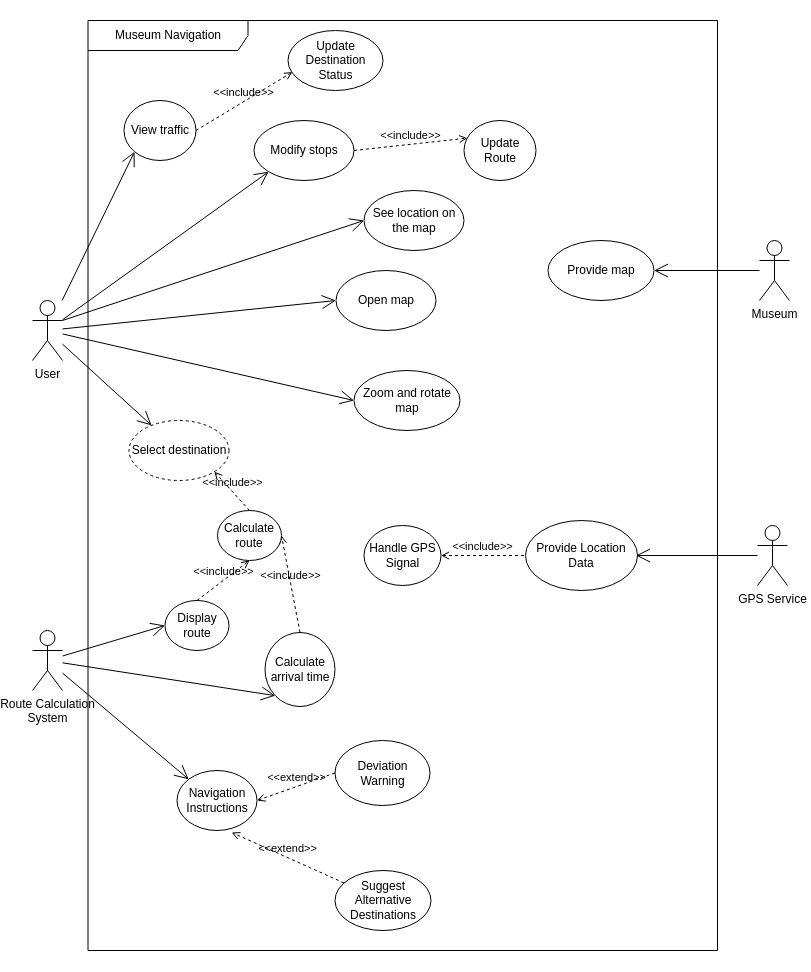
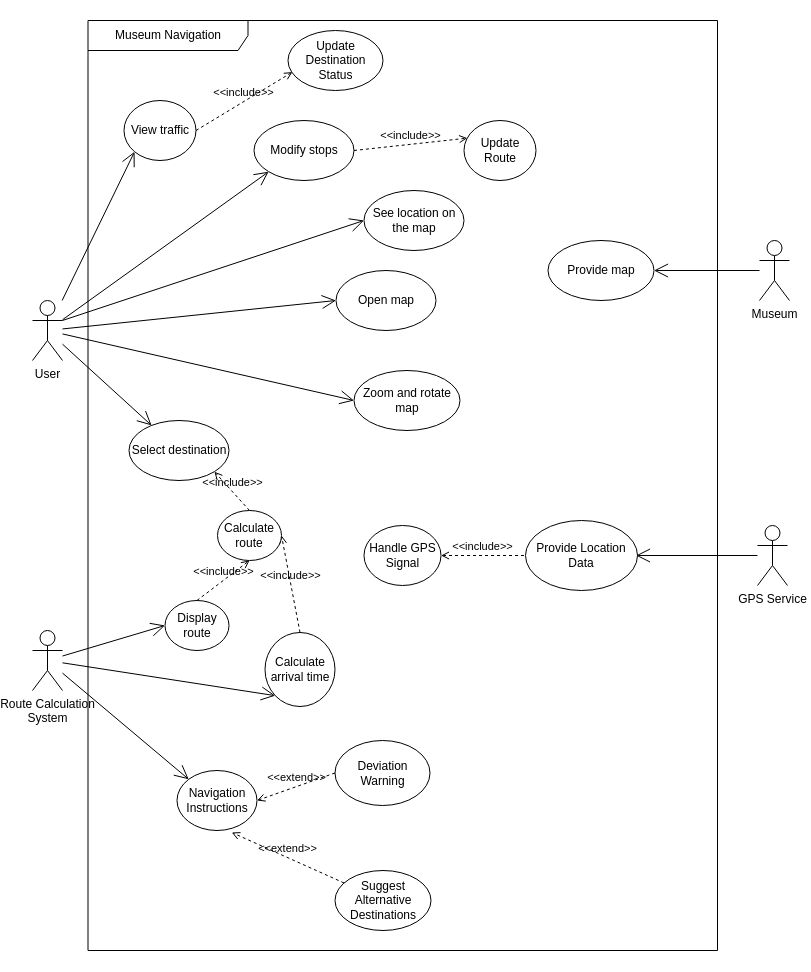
node "Select destination": style dashed -> solid
